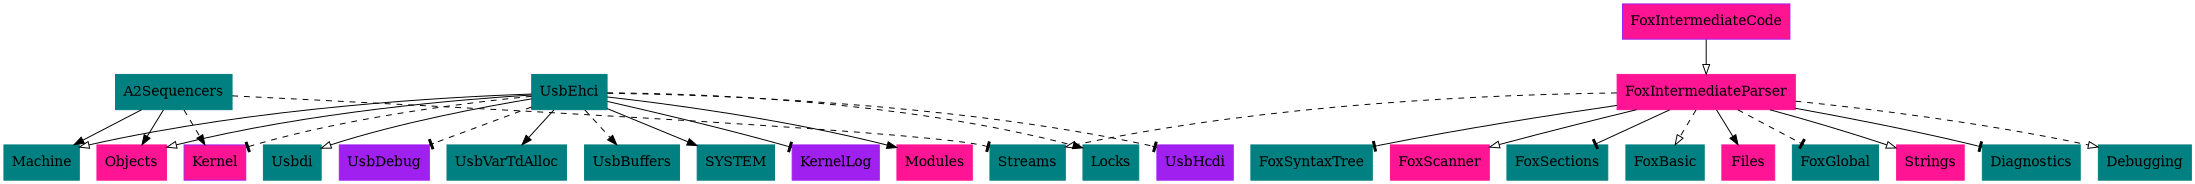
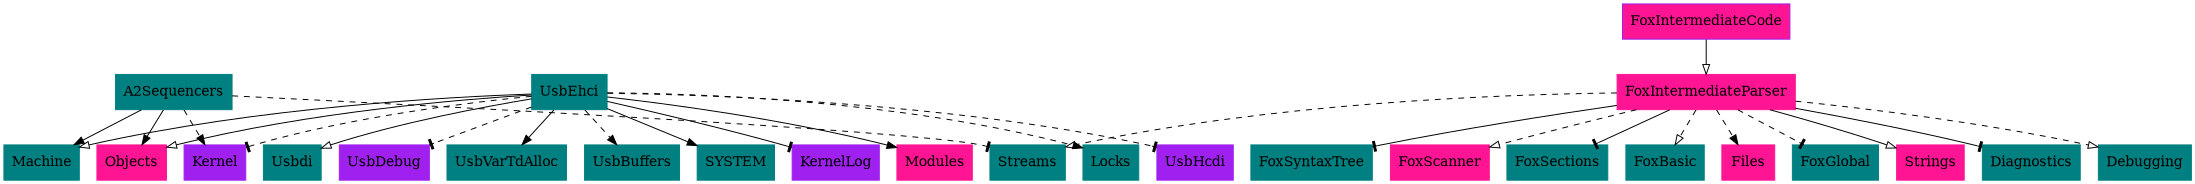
edge "FoxIntermediateParser" -> "Files": style solid -> dashed
edge "FoxIntermediateParser" -> "FoxScanner": style solid -> dashed
node "Kernel": fillcolor deeppink -> purple
